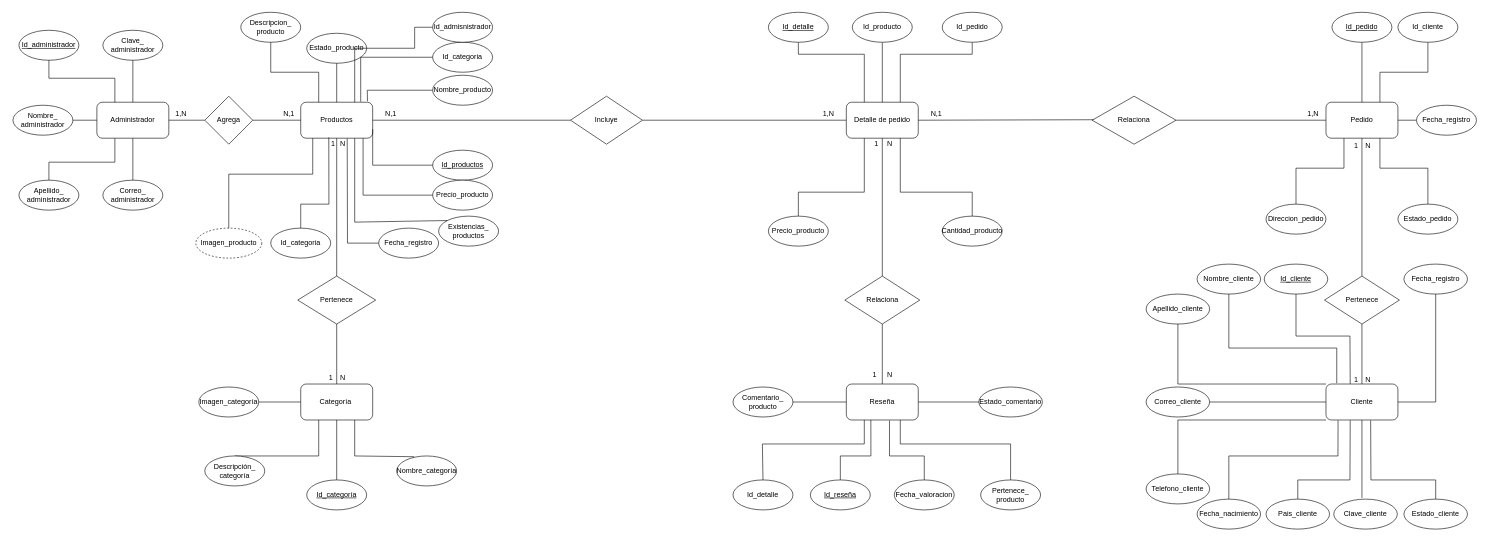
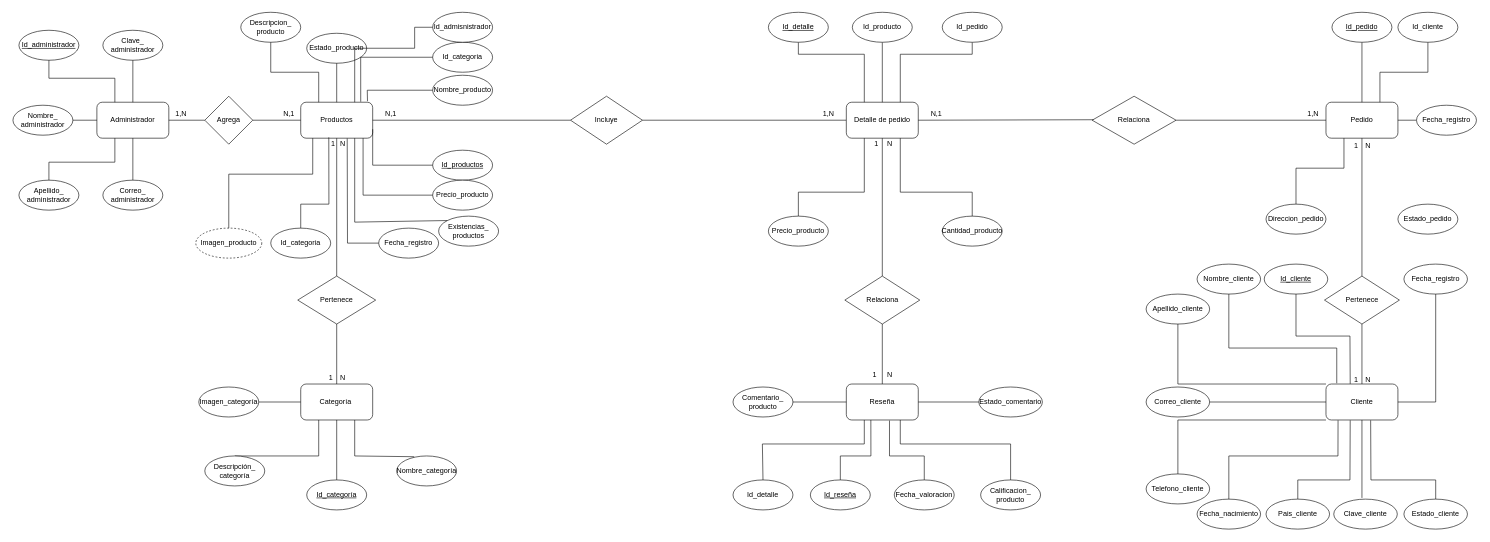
edge "Pedido" -- "Estado_pedido": removed
node "Pertenece_ producto": label "Pertenece_ producto" -> "Calificacion_ producto"
